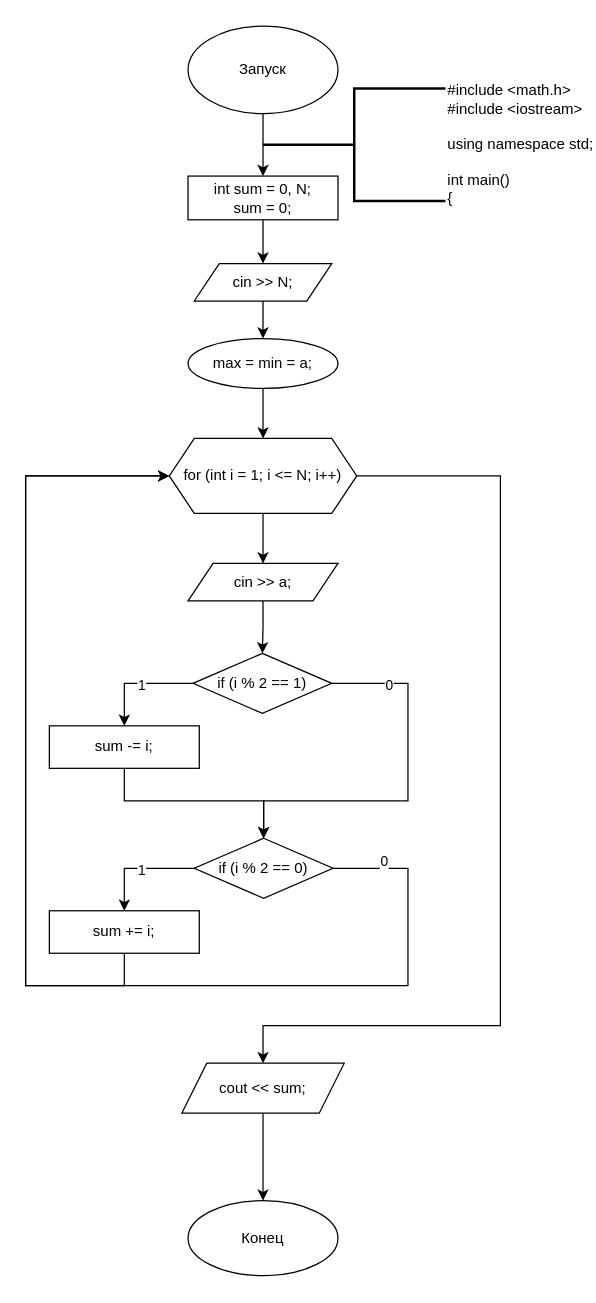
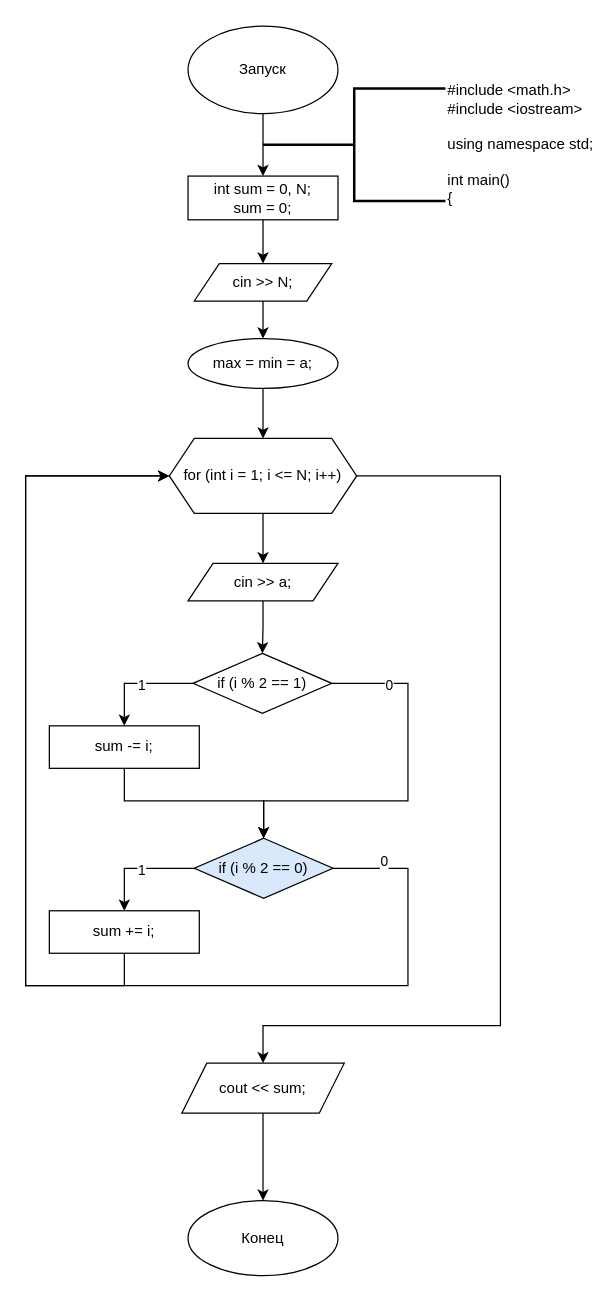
node "if (i % 2 == 0)": fillcolor #ffffff -> #dae8fc
